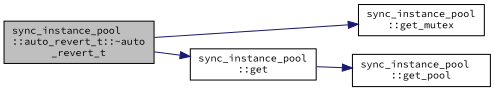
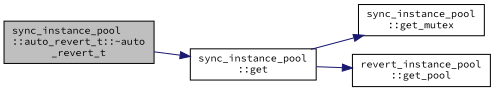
edge "sync_instance_pool ::auto_revert_t::~auto _revert_t" -> "sync_instance_pool ::get_mutex": now "sync_instance_pool ::get" -> "sync_instance_pool ::get_mutex"
node "sync_instance_pool ::get_pool": label "sync_instance_pool ::get_pool" -> "revert_instance_pool ::get_pool"
